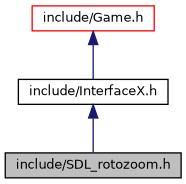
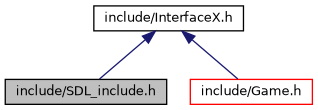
edge "include/InterfaceX.h" -> "include/Game.h": reversed
node "include/SDL_rotozoom.h": label "include/SDL_rotozoom.h" -> "include/SDL_include.h"
